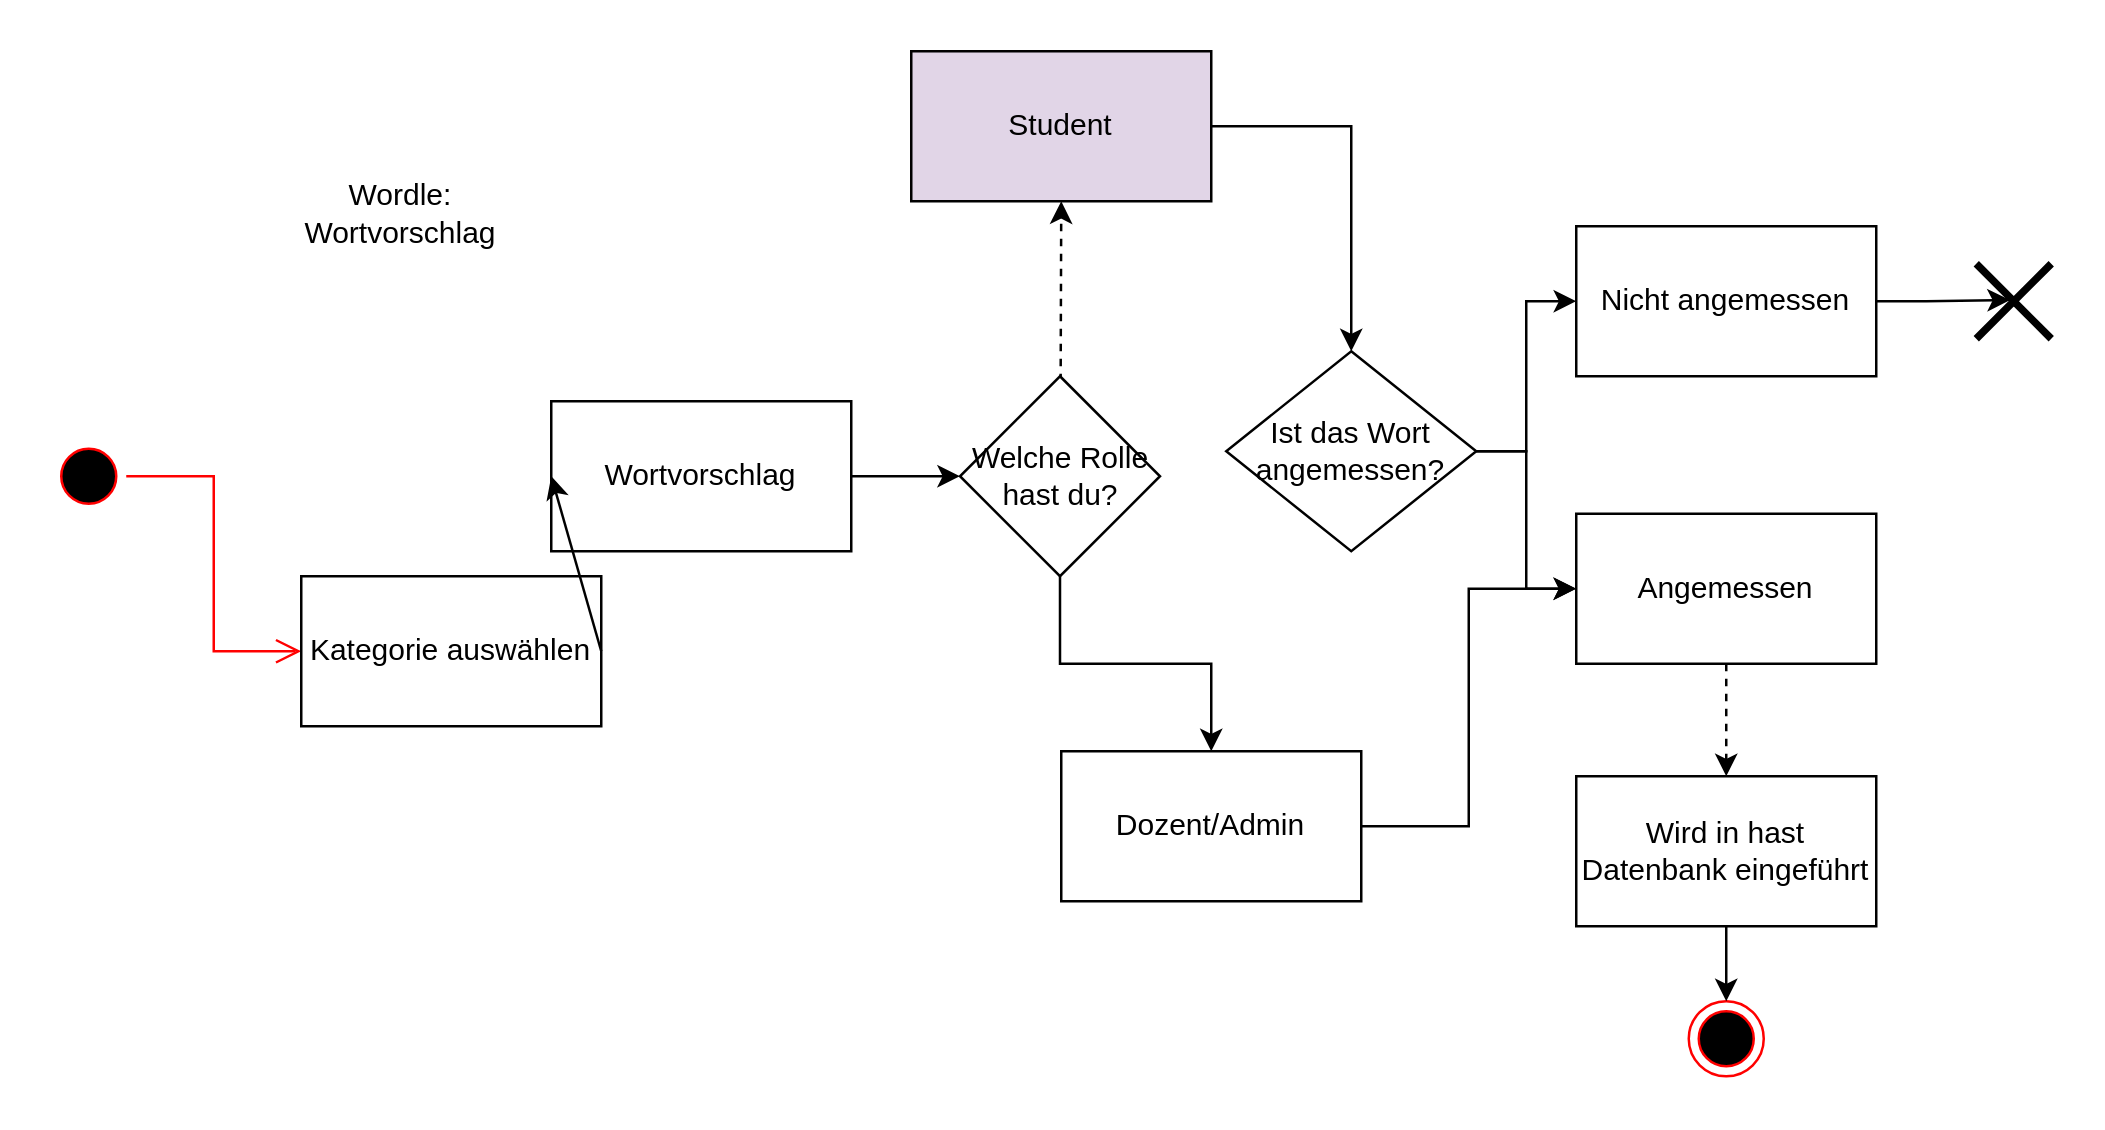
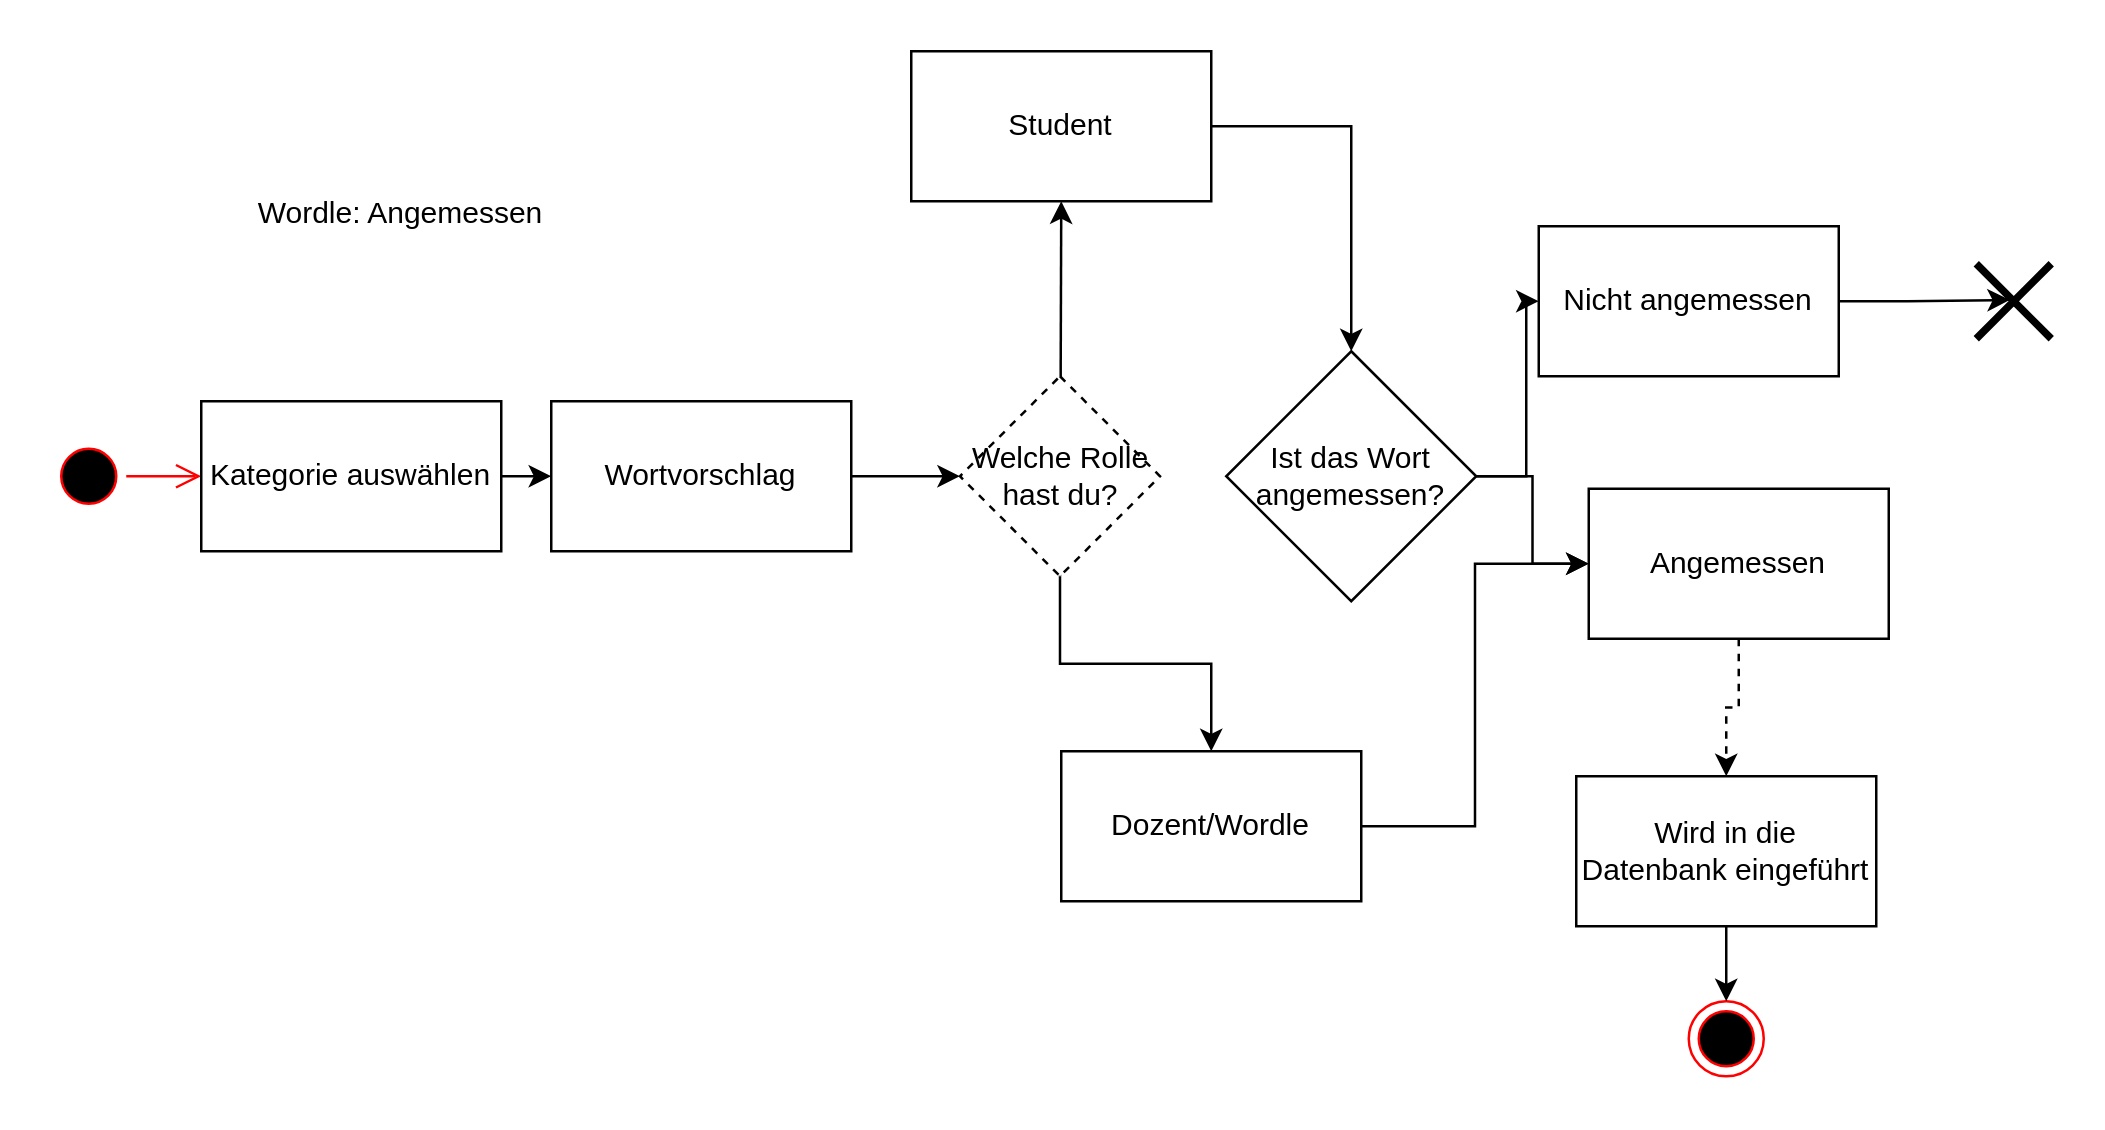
node "Student": fillcolor #e1d5e7 -> #ffffff
node "Wordle: Wortvorschlag": label "Wordle: Wortvorschlag" -> "Wordle: Angemessen"
edge "Welche Rolle hast du?" -> "Student": style dashed -> solid
node "Nicht angemessen": moved (1726, 301) -> (1689, 301)
node "Ist das Wort angemessen?": size 250x200 -> 250x250
node "Welche Rolle hast du?": style solid -> dashed
node "Angemessen": moved (1726, 589) -> (1739, 564)
node "Kategorie auswählen": moved (451, 651) -> (351, 476)
node "Dozent/Admin": label "Dozent/Admin" -> "Dozent/Wordle"
node "Wird in hast Datenbank eingeführt": label "Wird in hast Datenbank eingeführt" -> "Wird in die Datenbank eingeführt"
